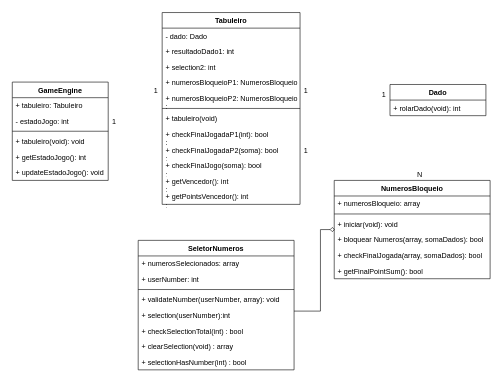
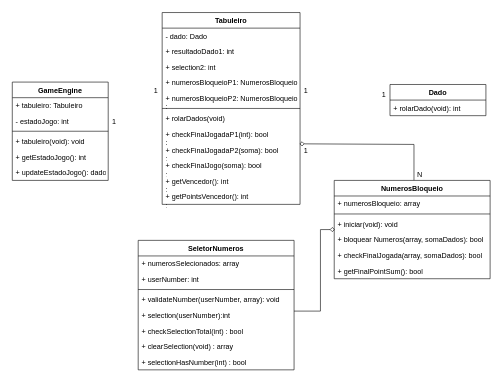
node "+ tabuleiro(void)": label "+ tabuleiro(void)" -> "+ rolarDados(void)"
edge "NumerosBloqueio" -> "+ checkFinalJogadaP1(int): bool :": added
node "+ updateEstadoJogo(): void": label "+ updateEstadoJogo(): void" -> "+ updateEstadoJogo(): dado"
